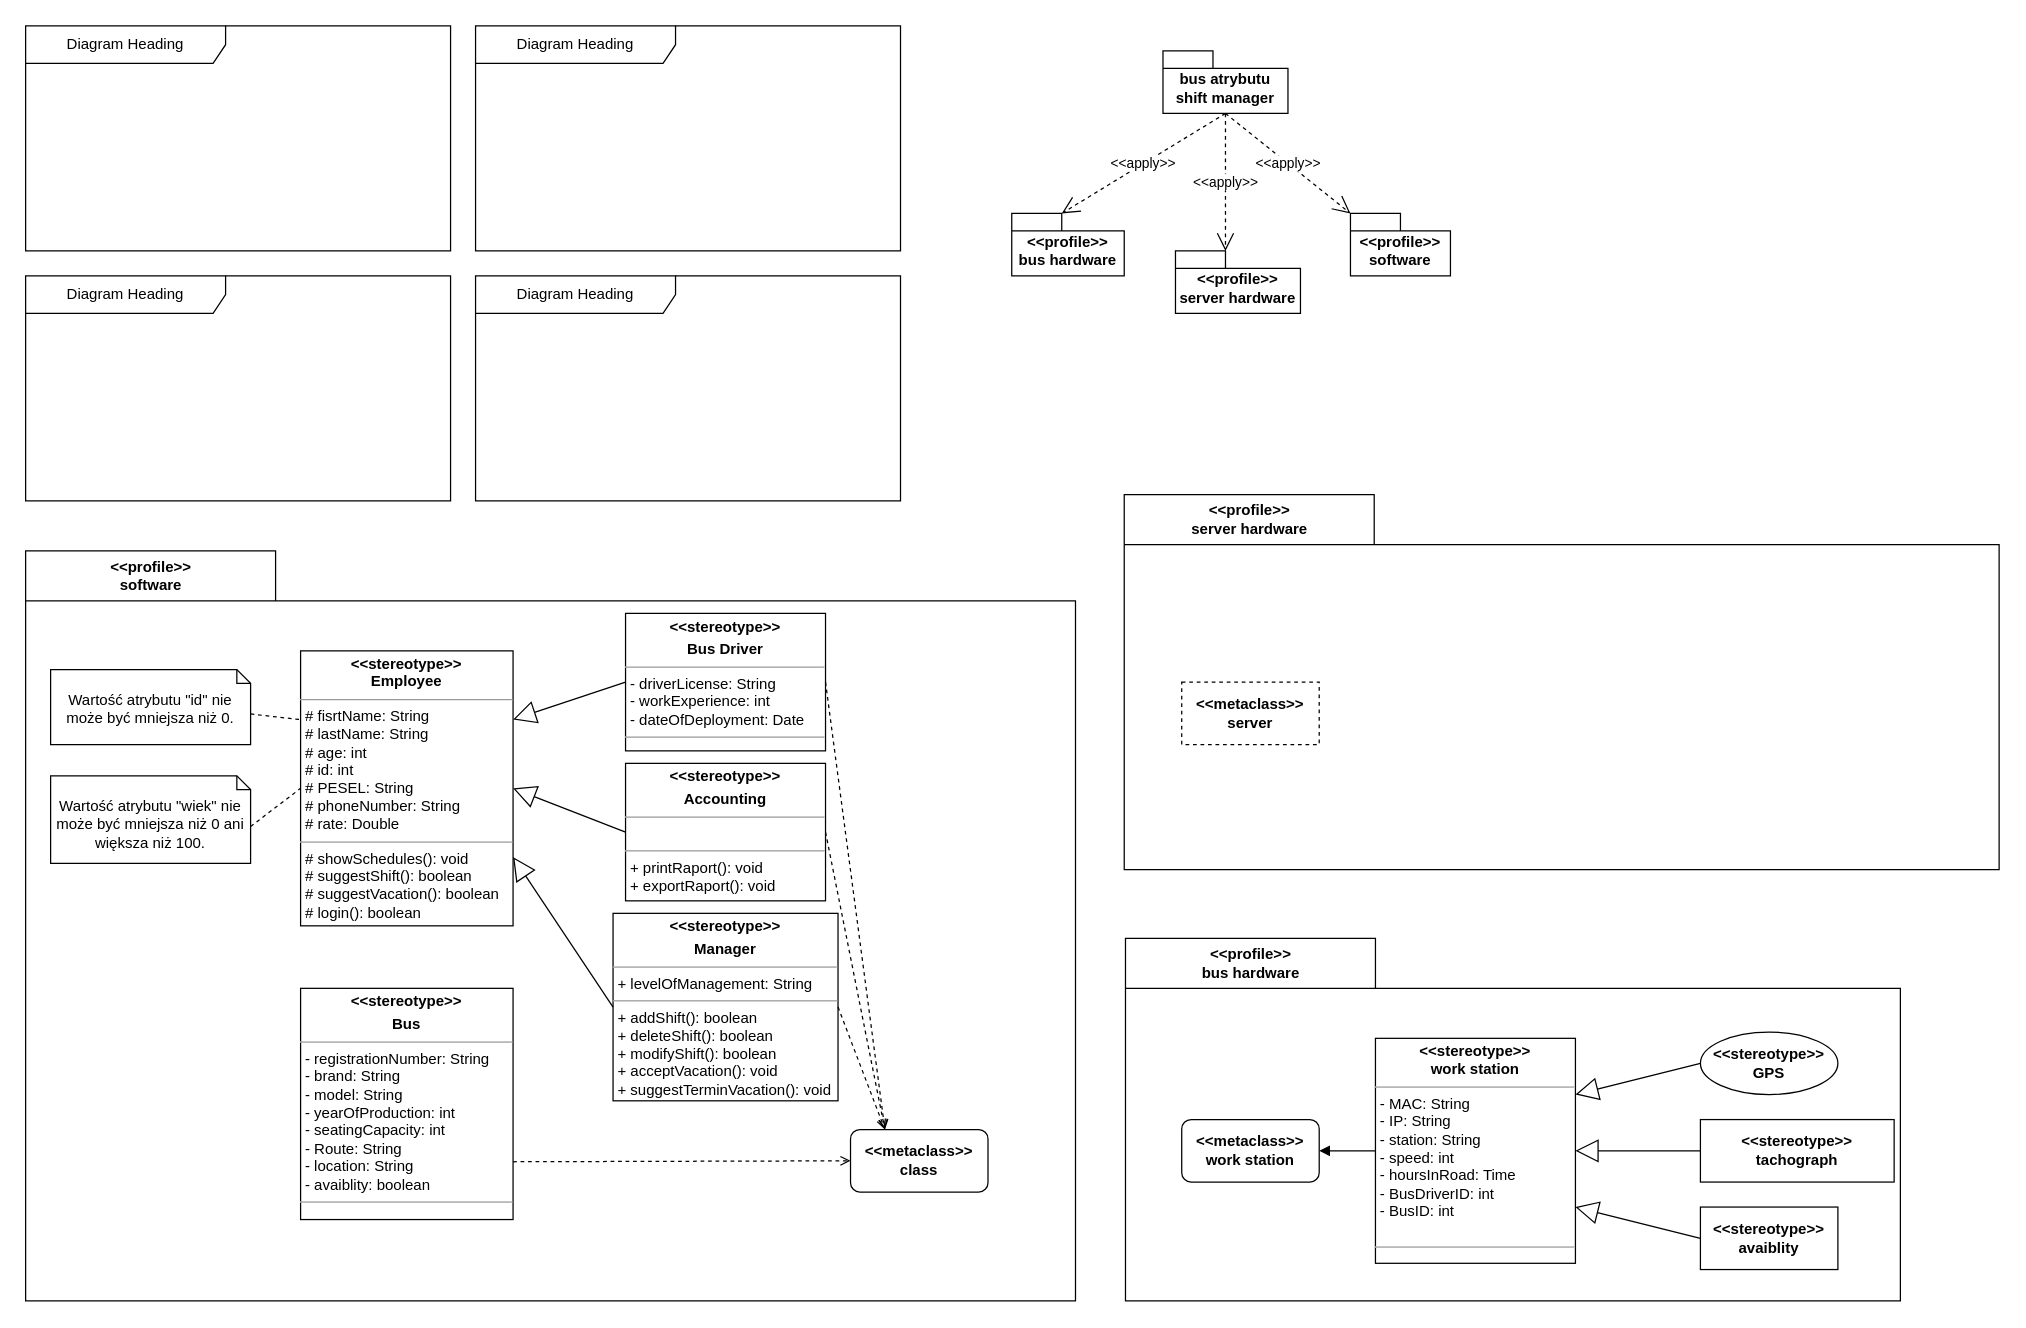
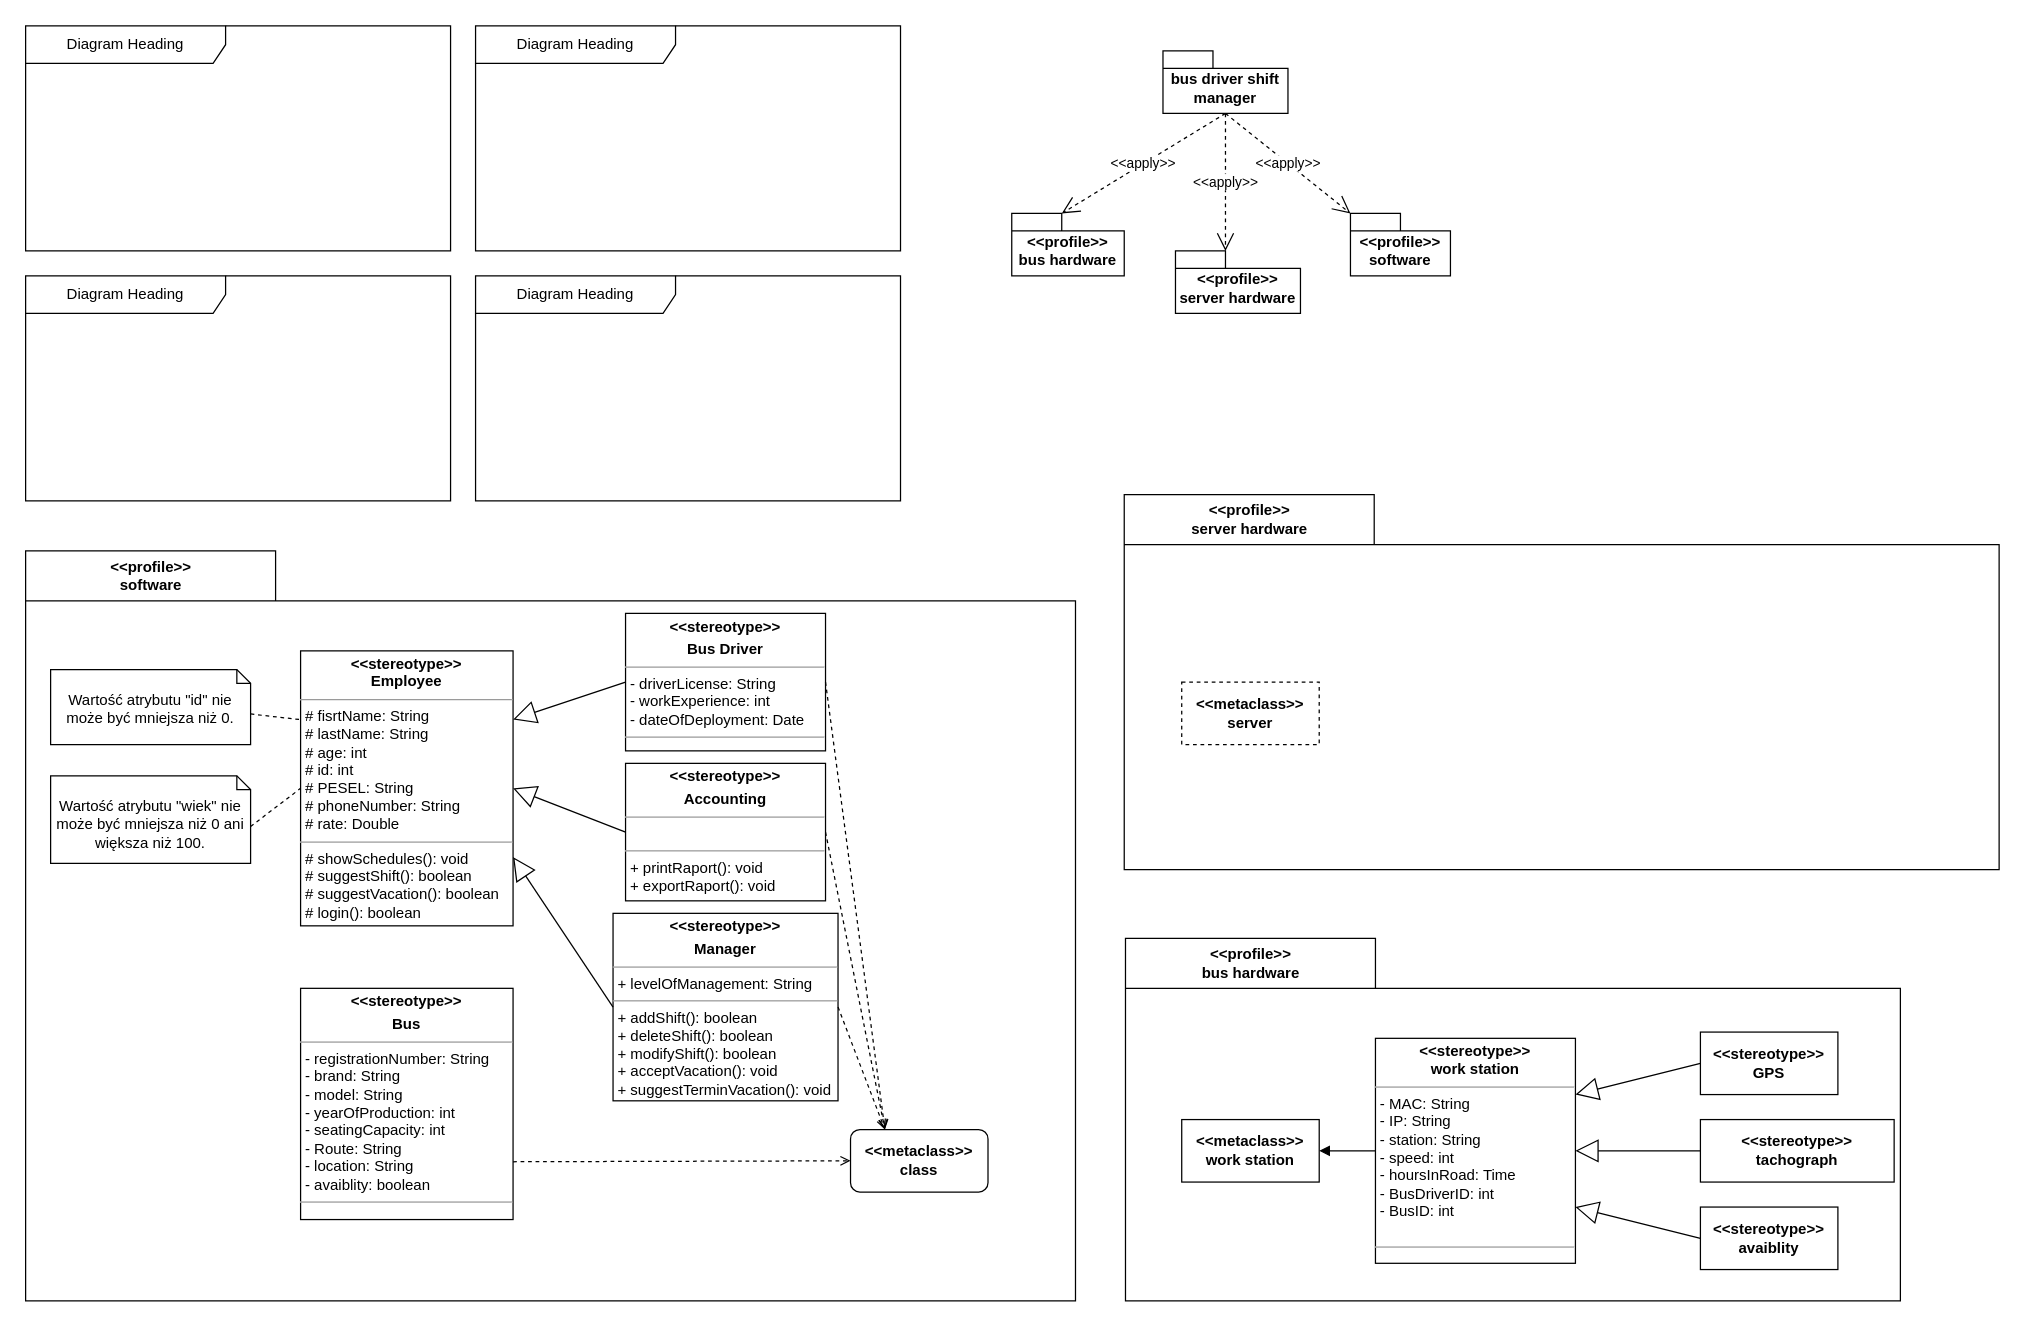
node "bus atrybutu shift manager": label "bus atrybutu shift manager" -> "bus driver shift manager"
node "<<stereotype>> GPS": shape ellipse -> rectangle
node "<<metaclass>> work station": shape rounded rectangle -> rectangle
